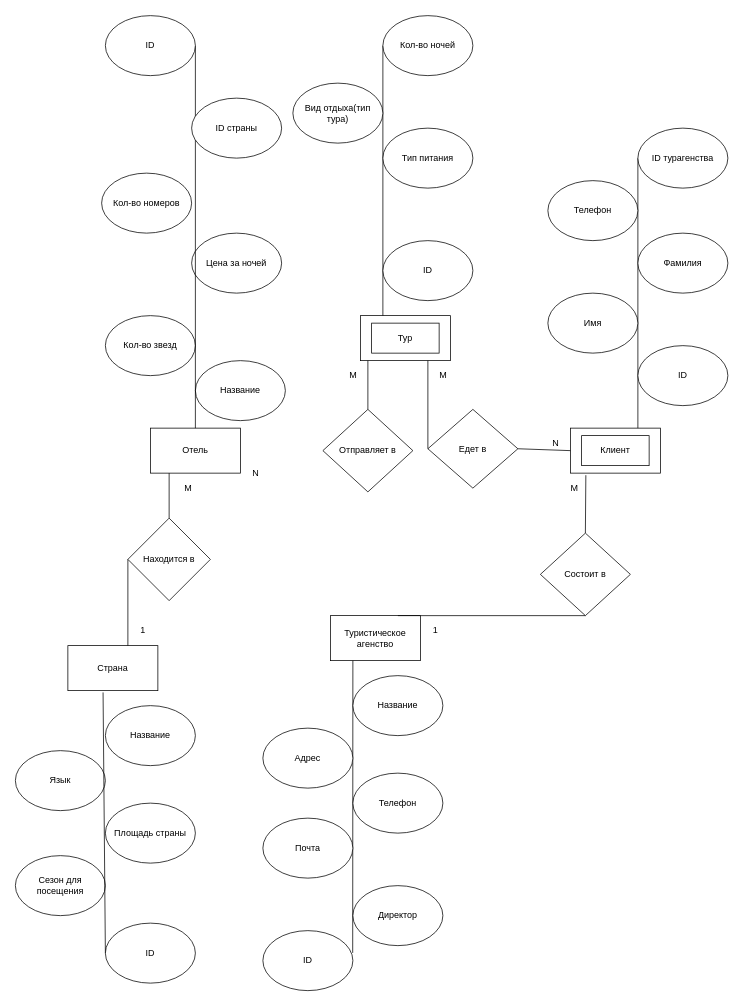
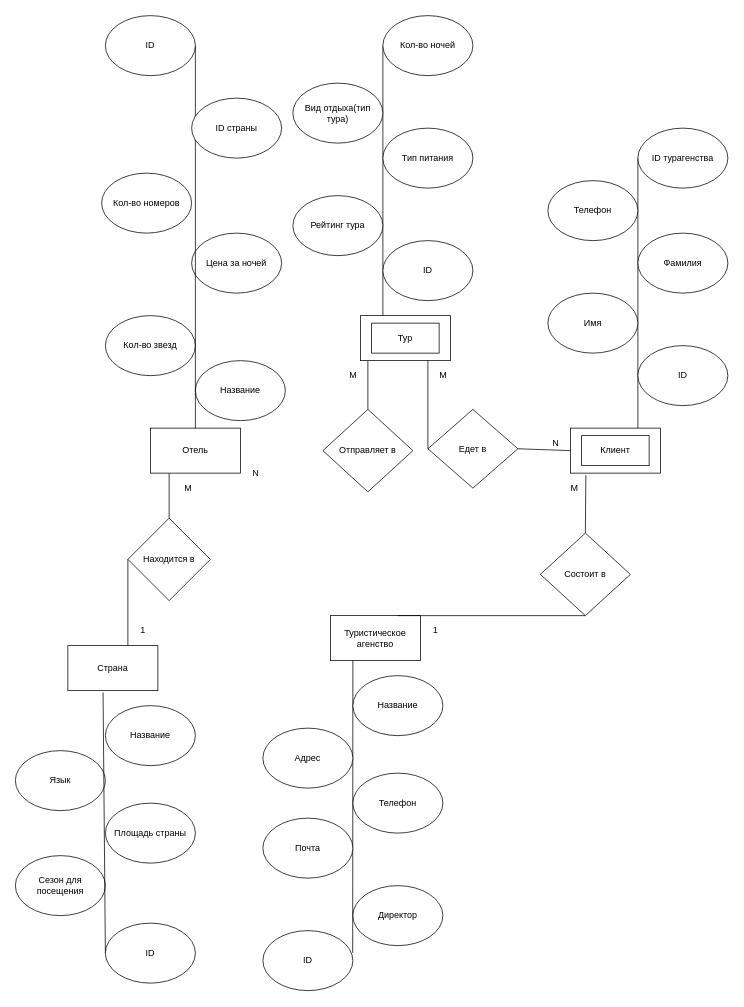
node "Рейтинг тура": added
